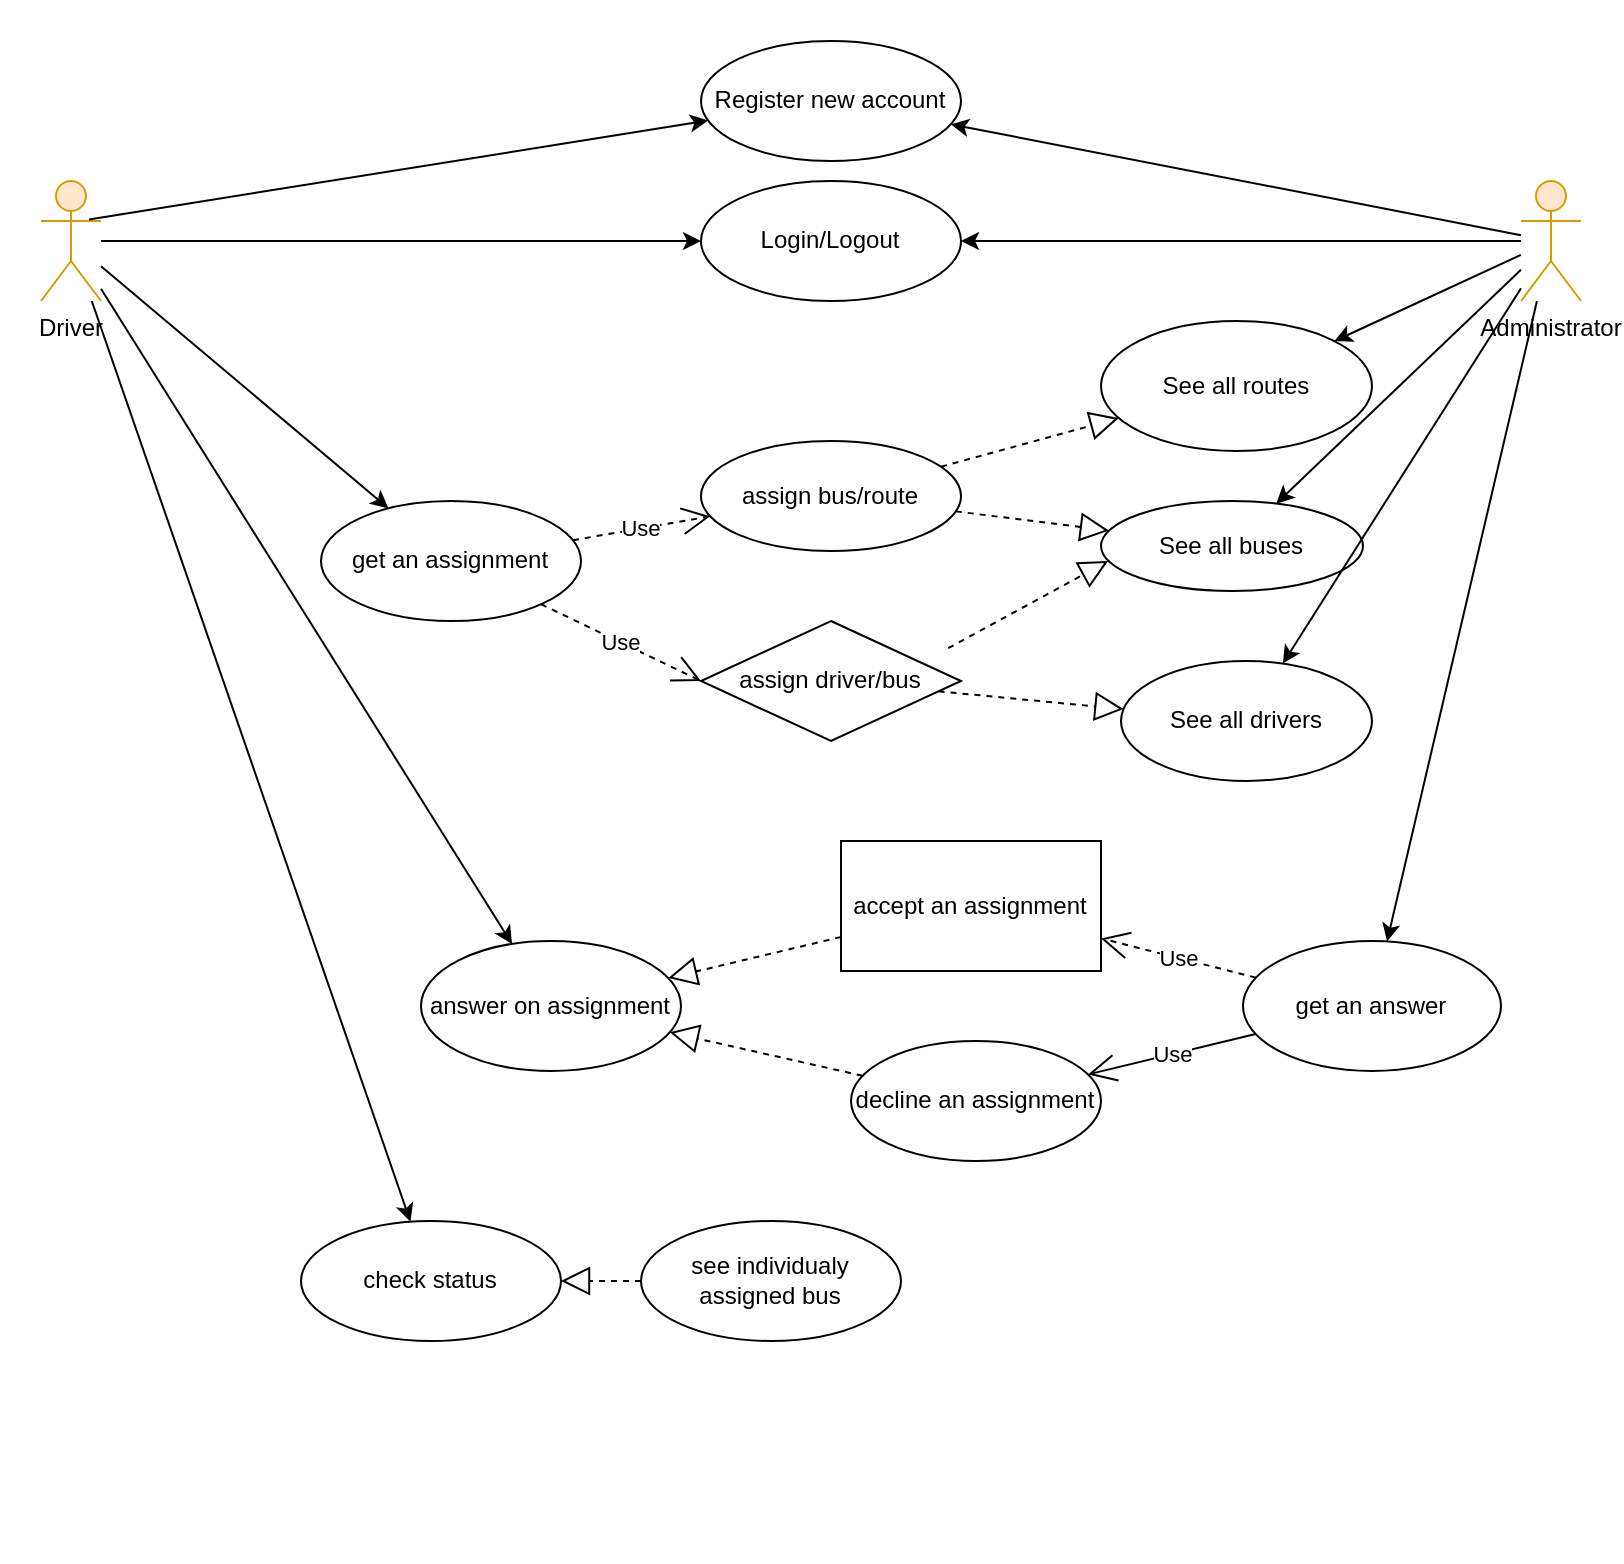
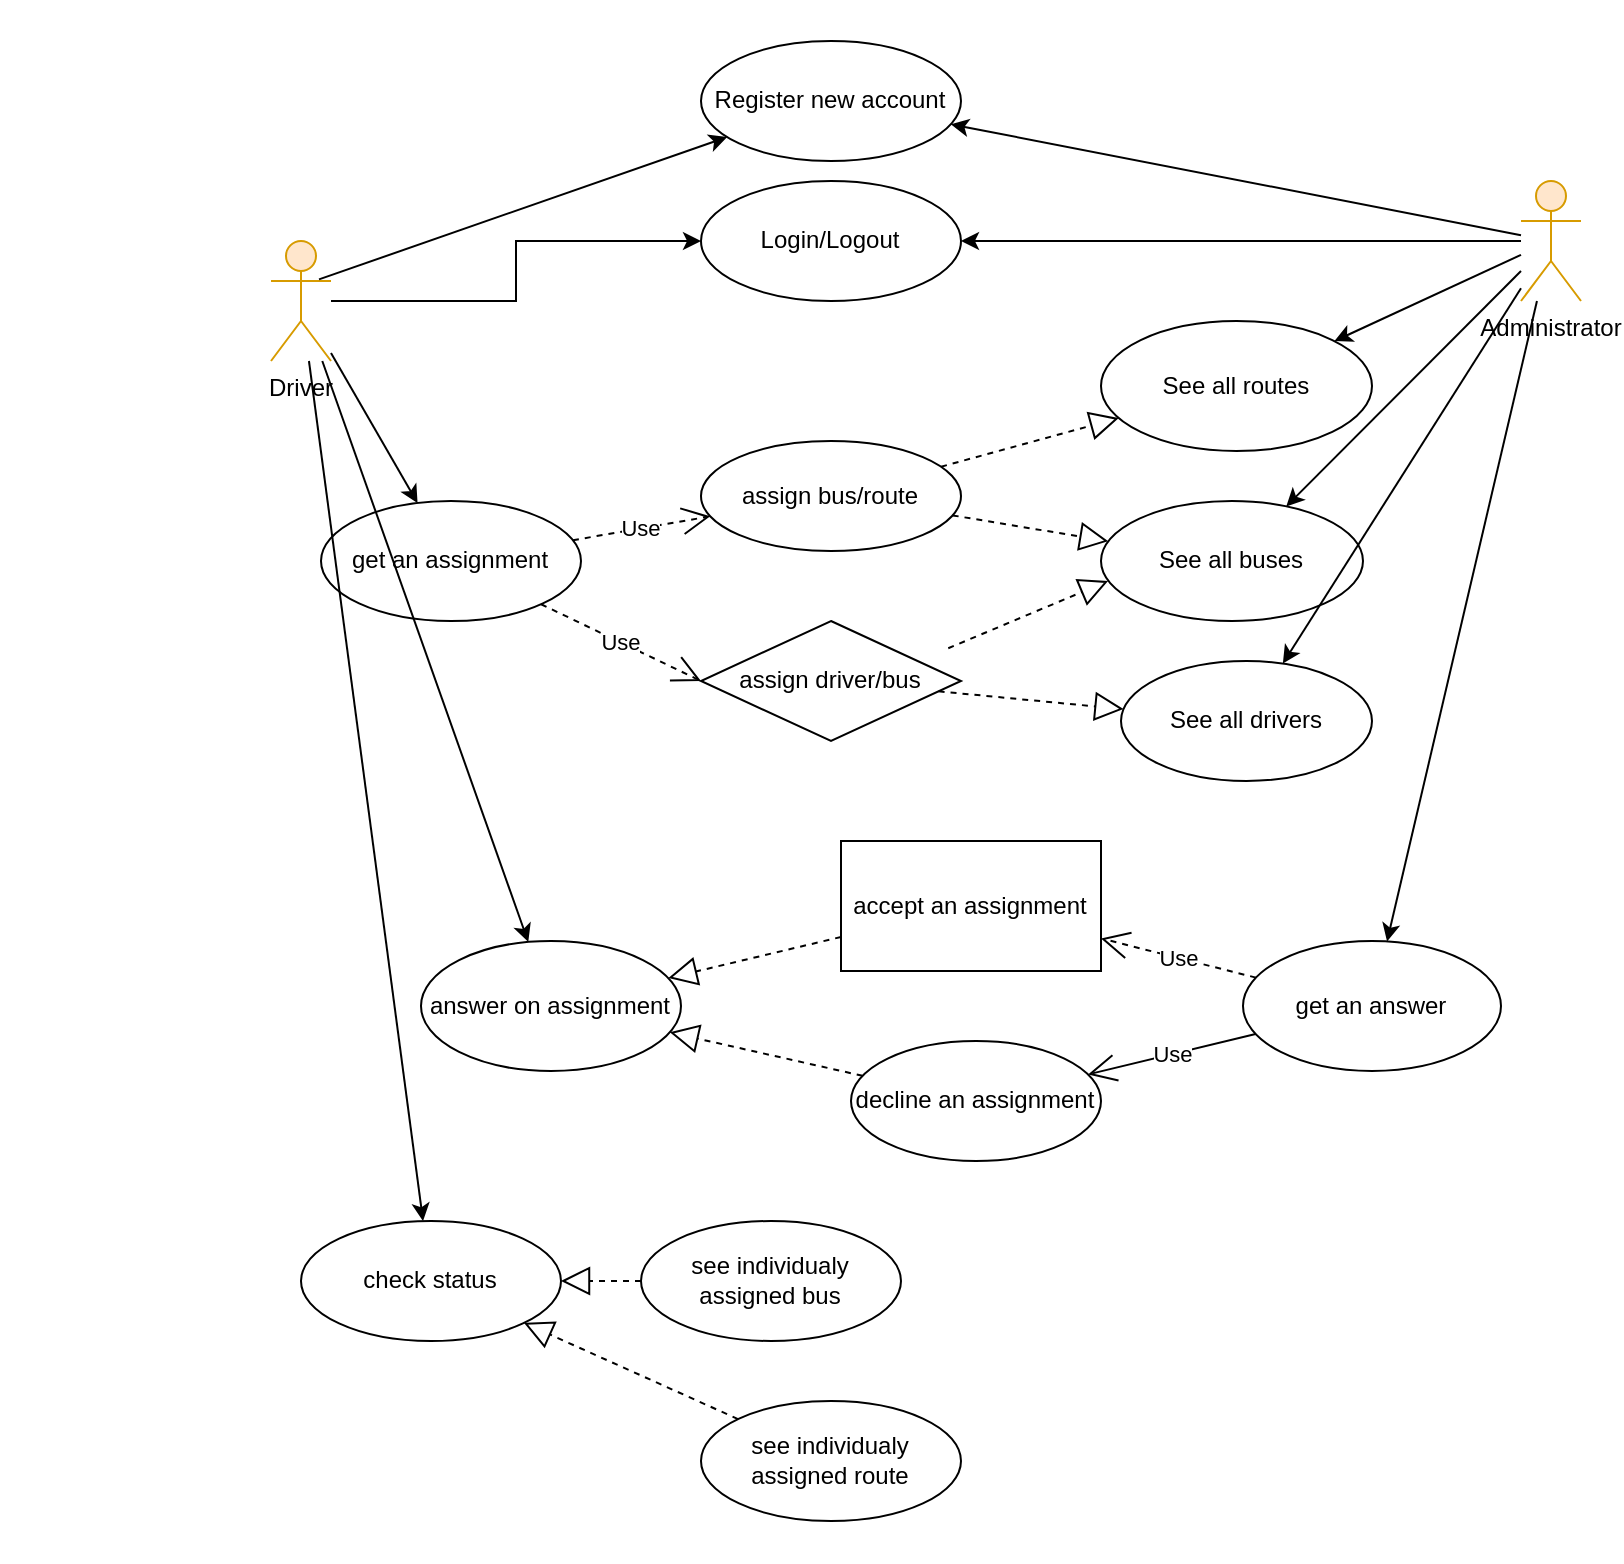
node "Driver": moved (71, 241) -> (301, 301)
node "See all buses": size 262x90 -> 262x120
edge "see individualy assigned route" -> "check status": added
node "see individualy assigned route": added
